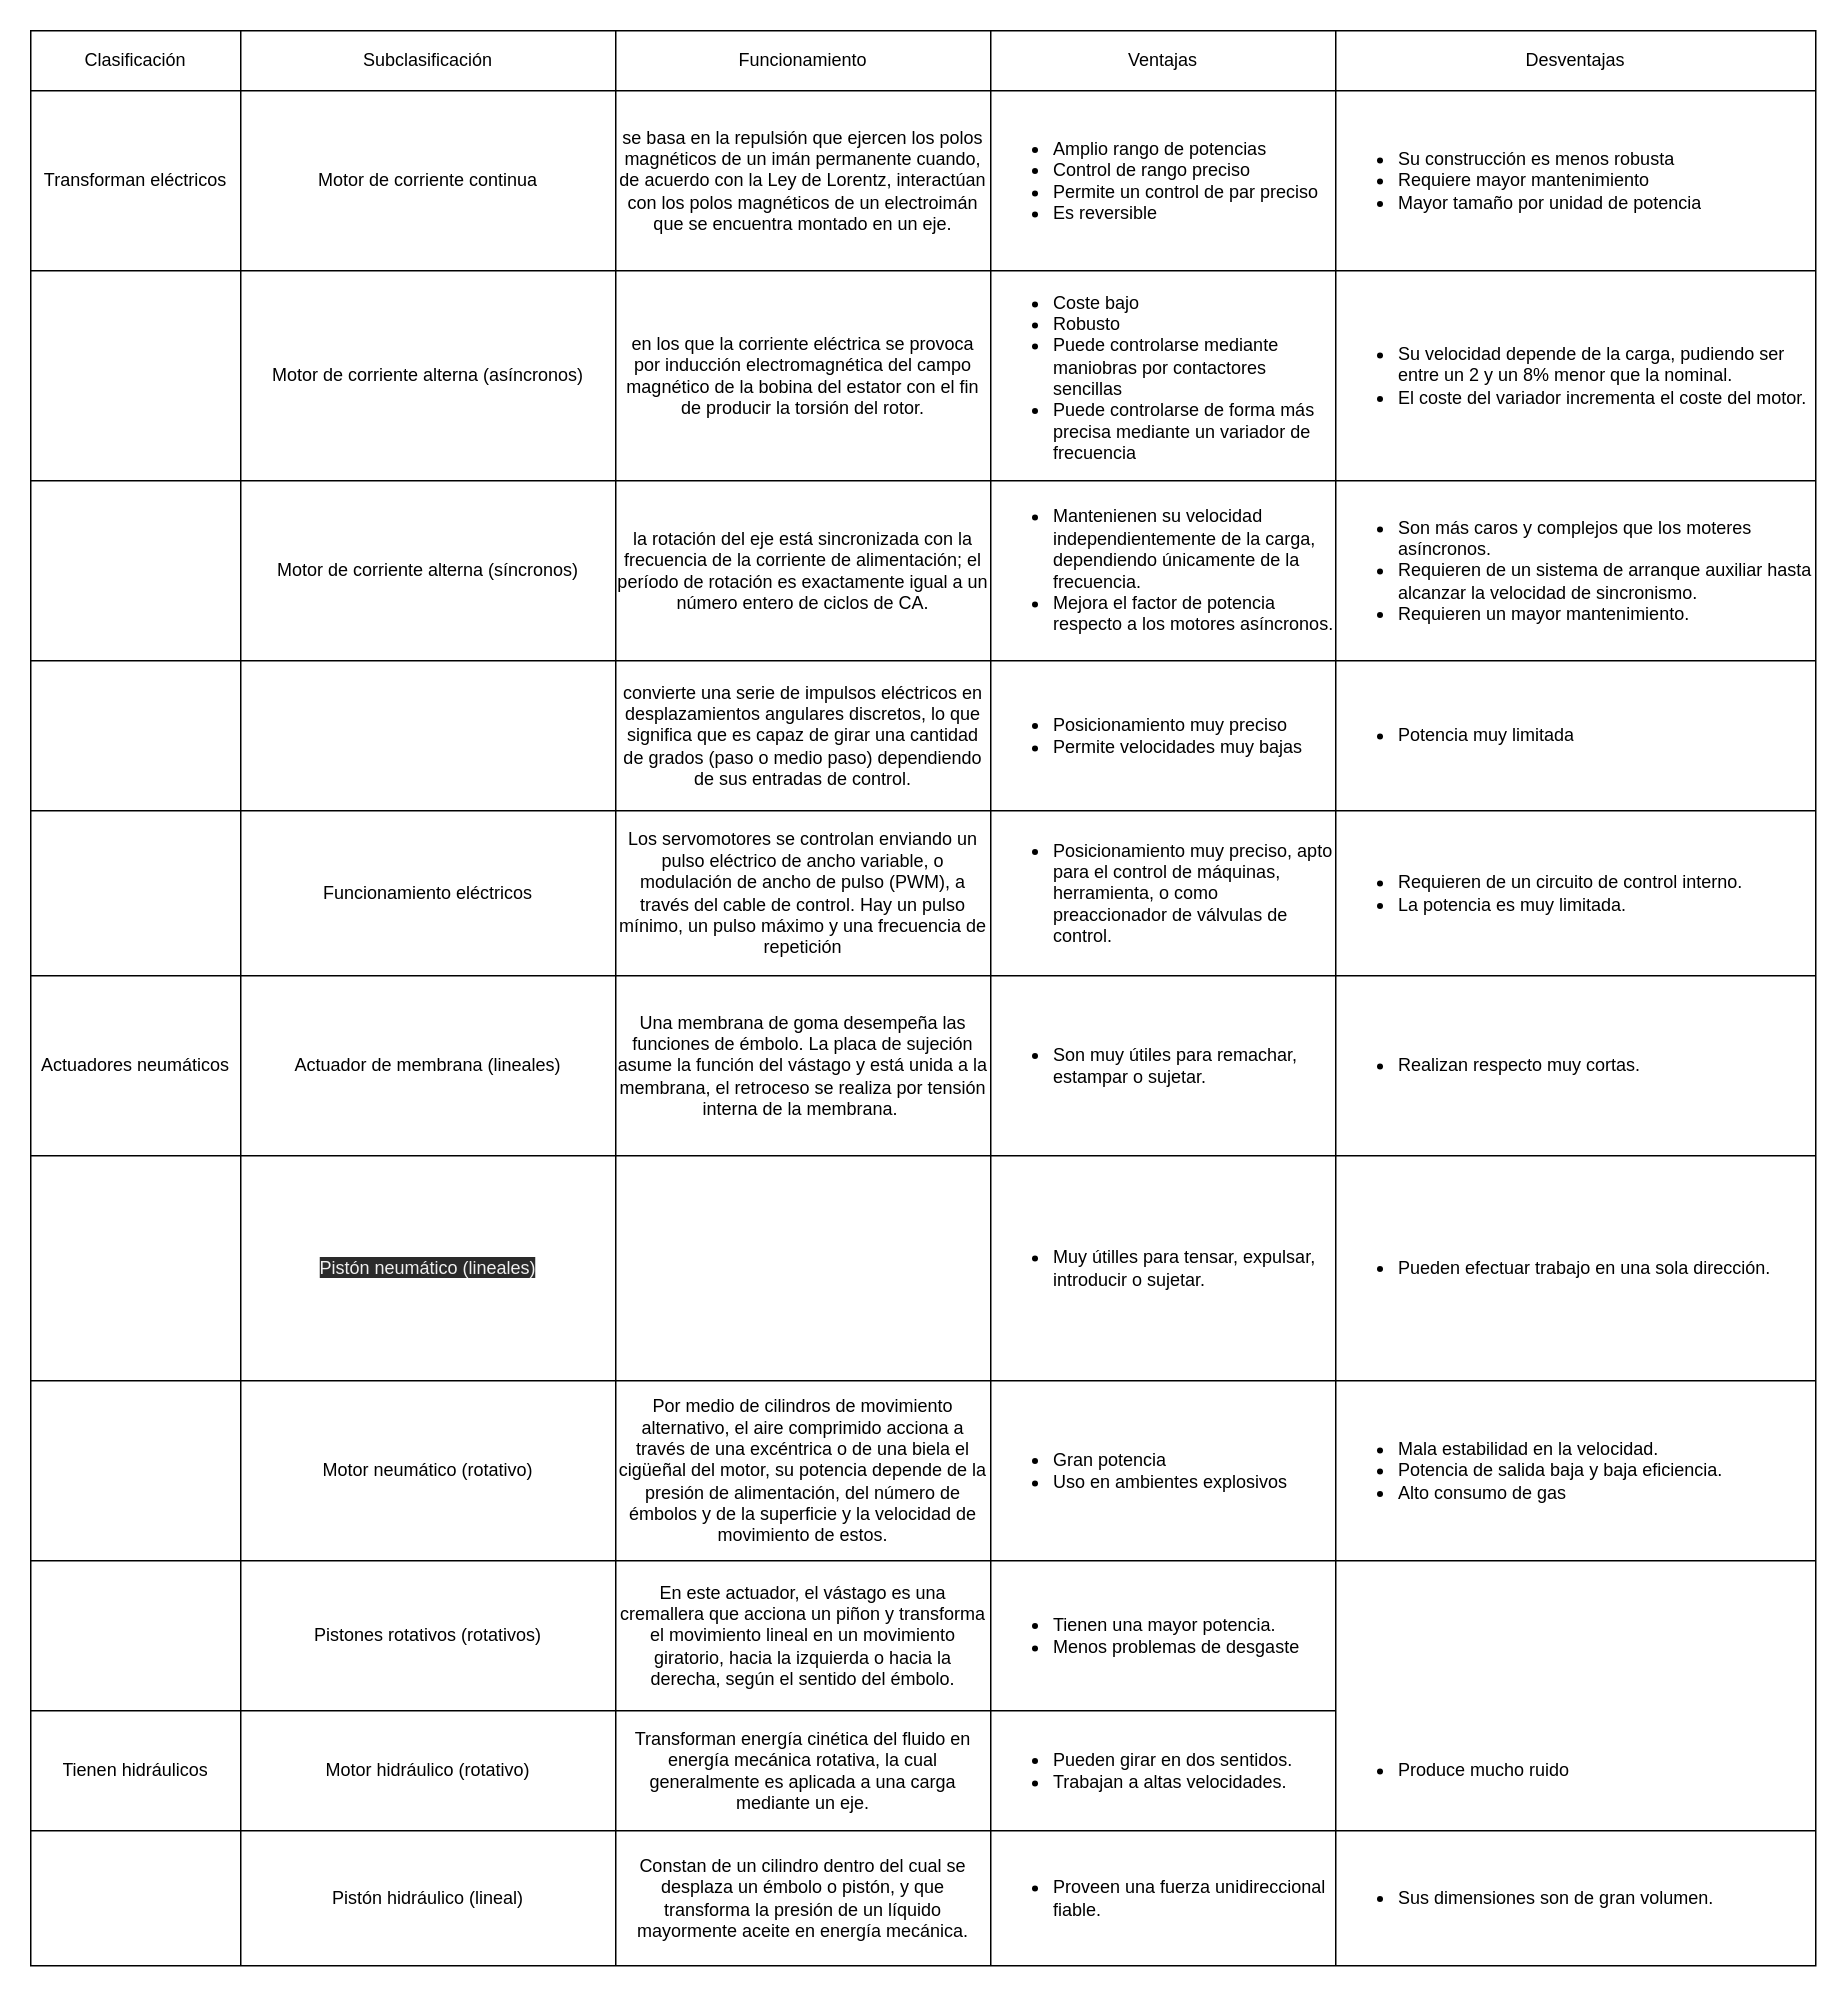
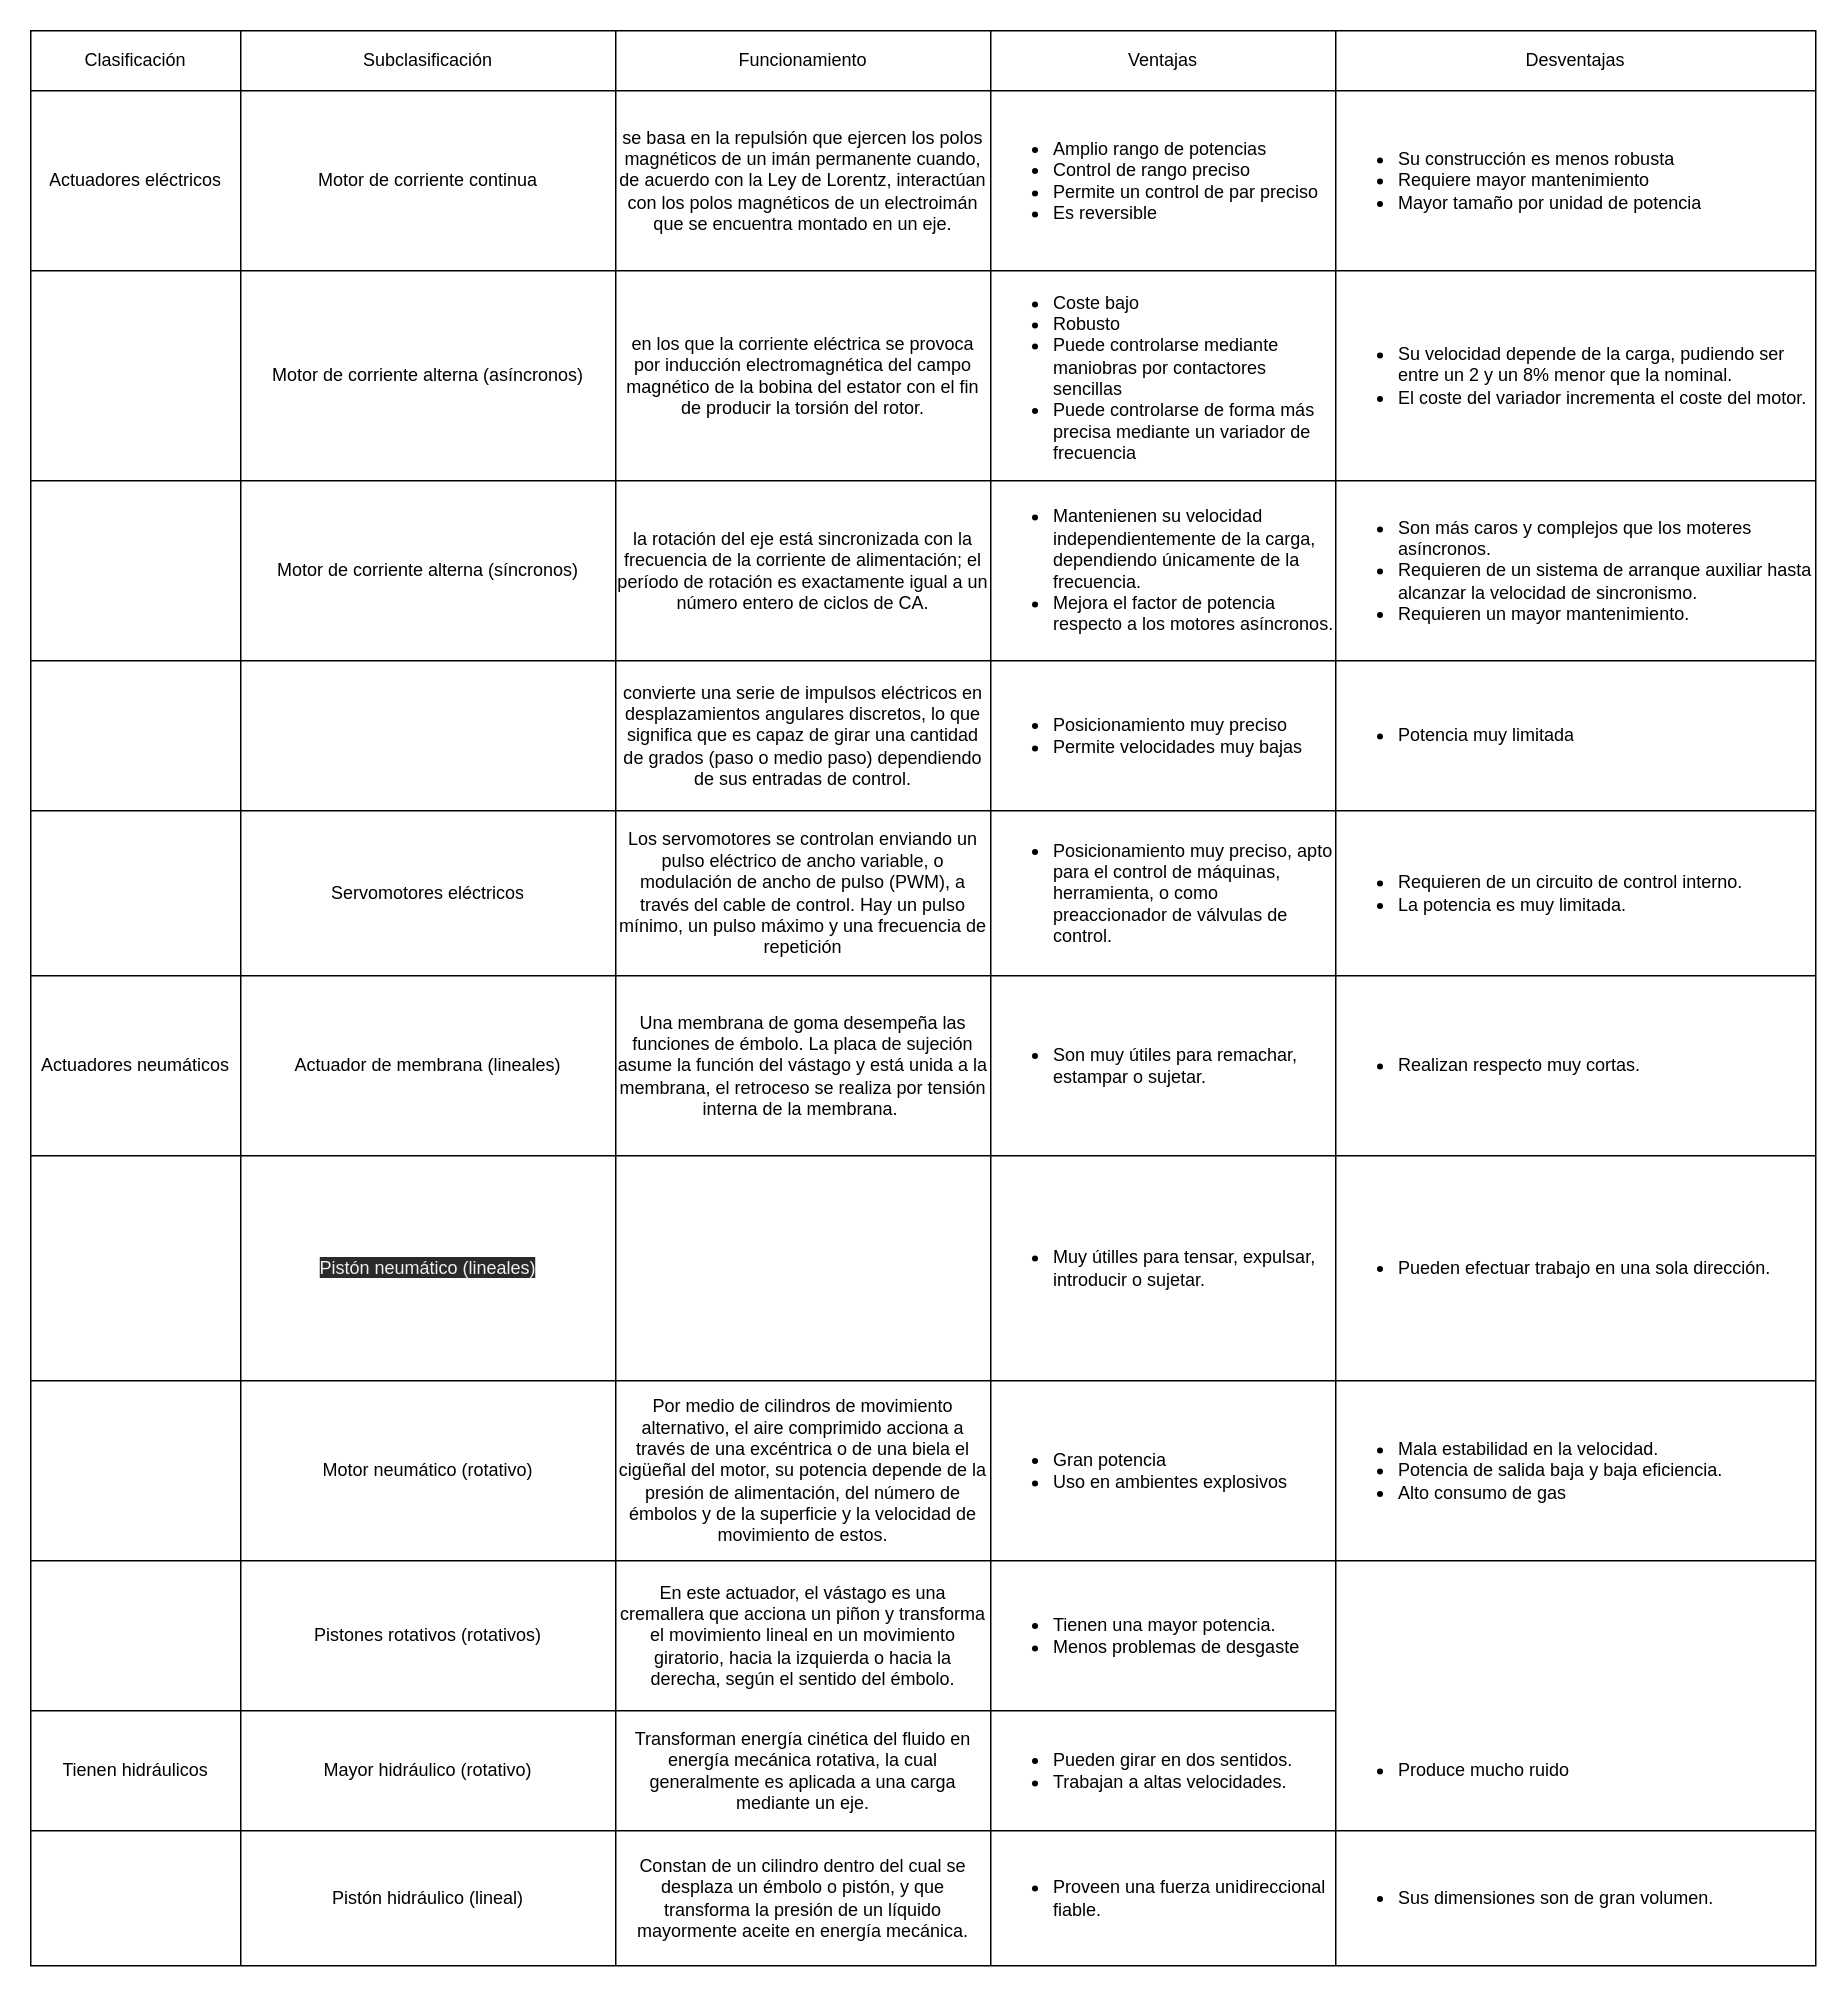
node "Transforman eléctricos": label "Transforman eléctricos" -> "Actuadores eléctricos"
node "Funcionamiento eléctricos": label "Funcionamiento eléctricos" -> "Servomotores eléctricos"
node "Motor hidráulico (rotativo)": label "Motor hidráulico (rotativo)" -> "Mayor hidráulico (rotativo)"
